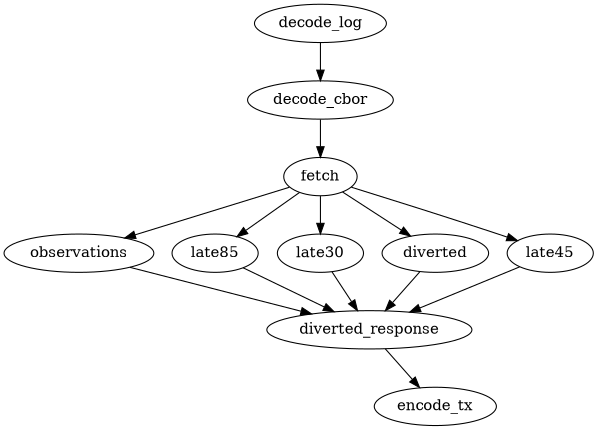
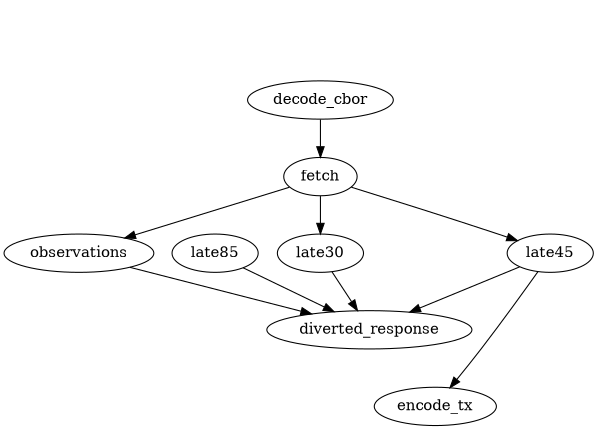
node "decode_log": removed
edge "fetch" -> "late85": removed
node "diverted": removed
edge "diverted_response" -> "encode_tx": now "late45" -> "encode_tx"
